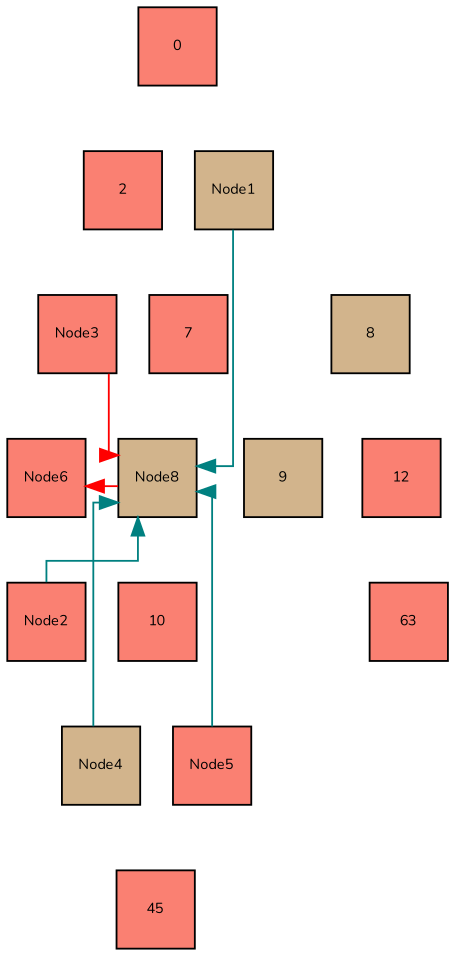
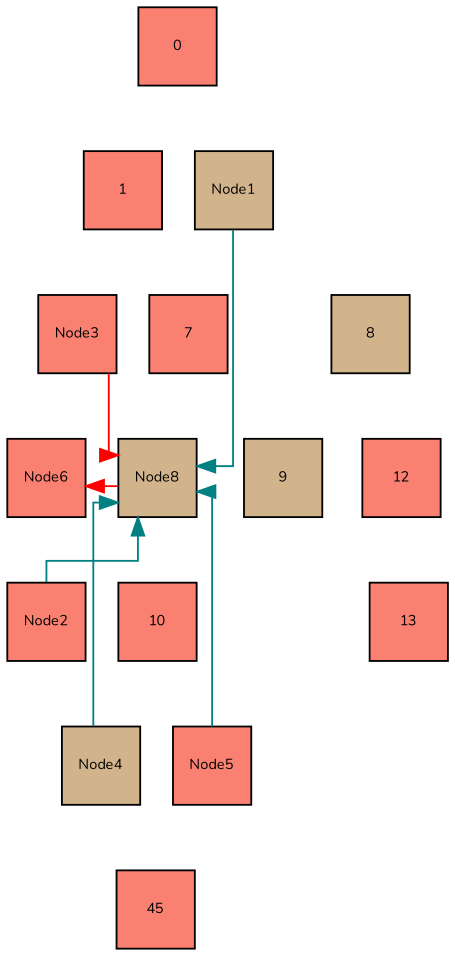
node "2": label "2" -> "1"
node "63": label "63" -> "13"
